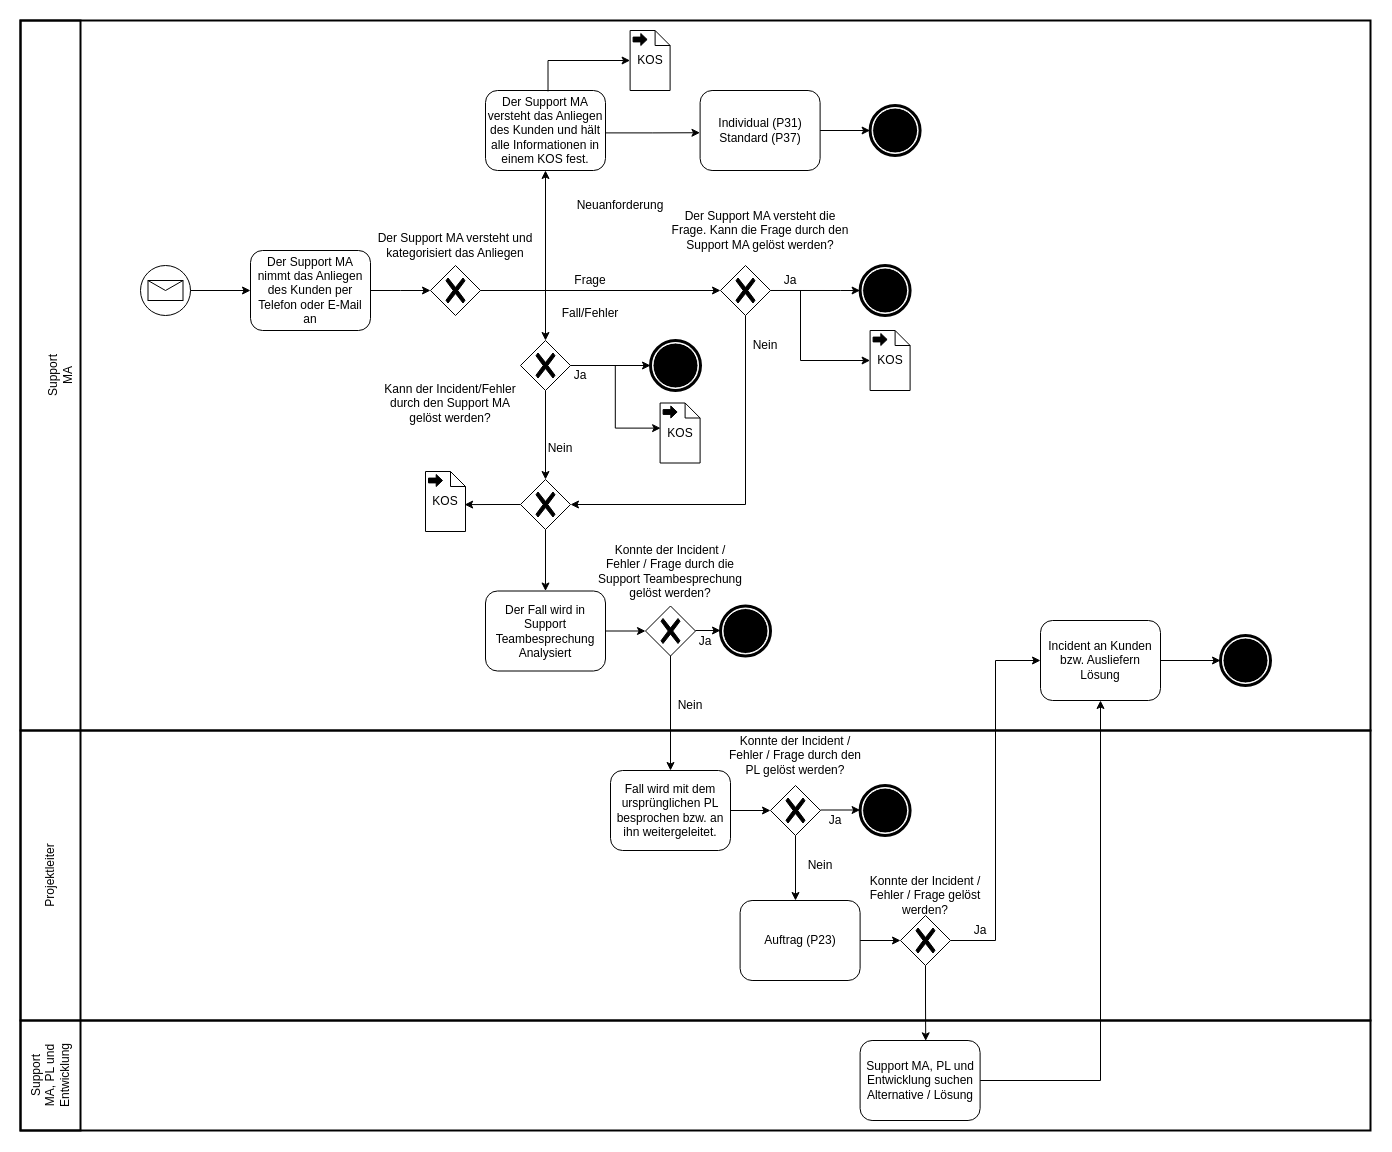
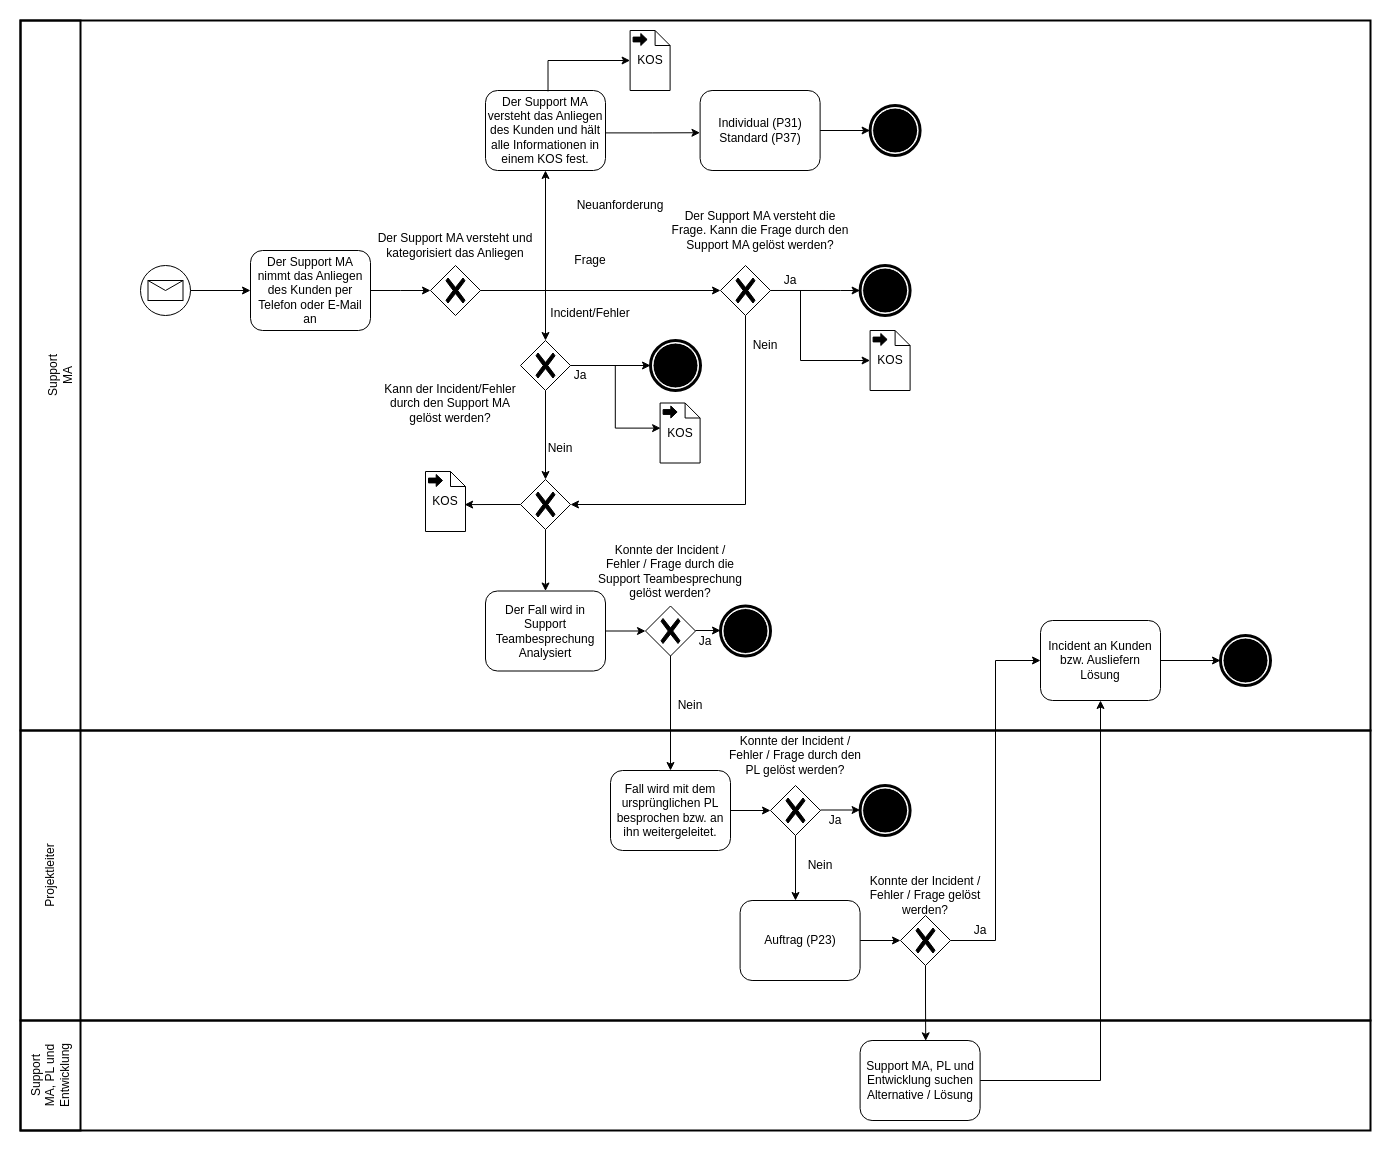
node "Frage": moved (591, 281) -> (591, 261)
node "Fall/Fehler": label "Fall/Fehler" -> "Incident/Fehler"
